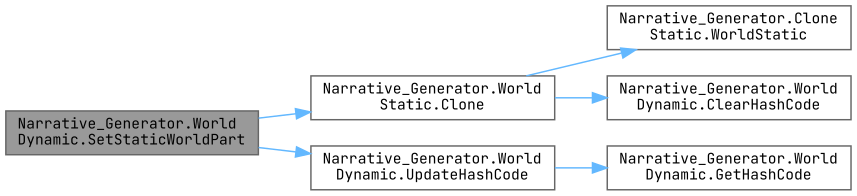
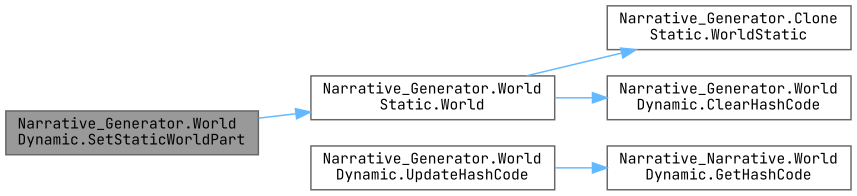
node "Narrative_Generator.World Static.Clone": label "Narrative_Generator.World Static.Clone" -> "Narrative_Generator.World Static.World"
edge "Narrative_Generator.World Dynamic.SetStaticWorldPart" -> "Narrative_Generator.World Dynamic.UpdateHashCode": removed
node "Narrative_Generator.World Dynamic.GetHashCode": label "Narrative_Generator.World Dynamic.GetHashCode" -> "Narrative_Narrative.World Dynamic.GetHashCode"
